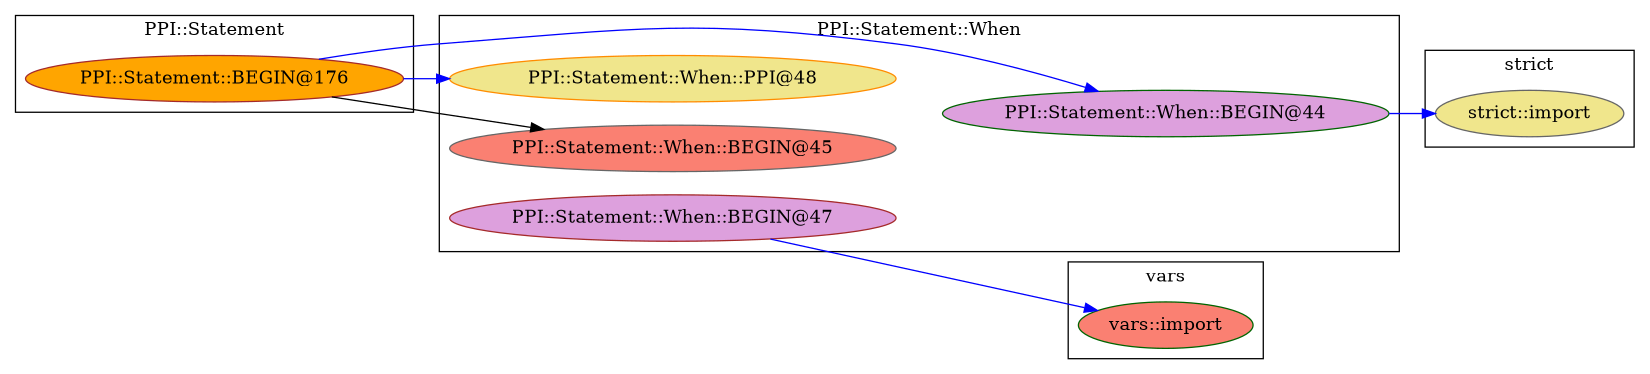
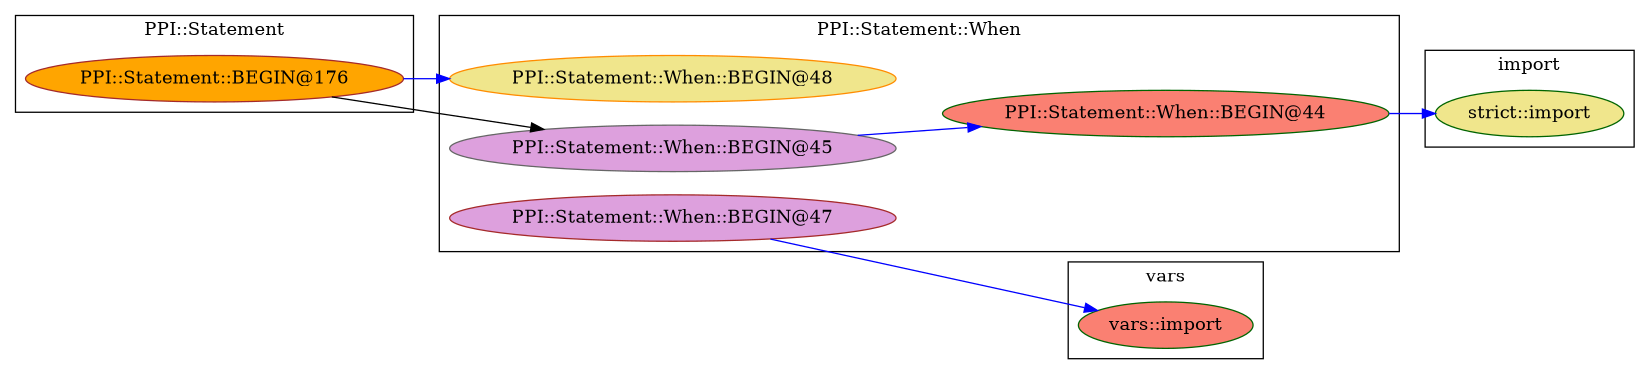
edge "PPI::Statement::BEGIN@176" -> "PPI::Statement::When::BEGIN@44": now "PPI::Statement::When::BEGIN@45" -> "PPI::Statement::When::BEGIN@44"
cluster "strict": label "strict" -> "import"
node "PPI::Statement::When::PPI@48": label "PPI::Statement::When::PPI@48" -> "PPI::Statement::When::BEGIN@48"
node "PPI::Statement::When::BEGIN@44": fillcolor plum -> salmon
node "strict::import": color gray40 -> darkgreen
node "PPI::Statement::When::BEGIN@45": fillcolor salmon -> plum
